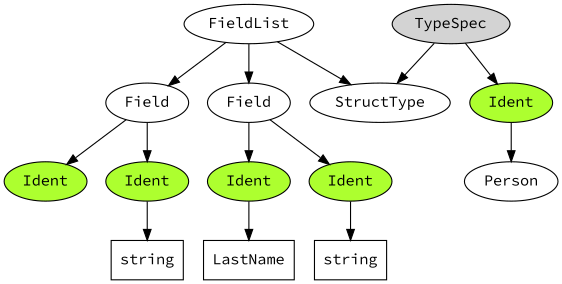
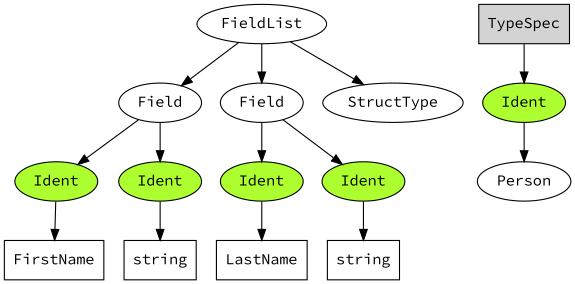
node "TypeSpec": shape ellipse -> box
edge "TypeSpec" -> "StructType": removed
node "FirstName": added
